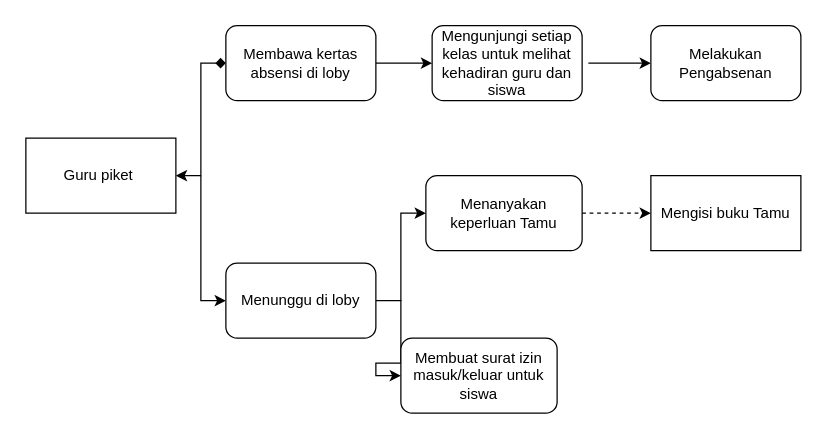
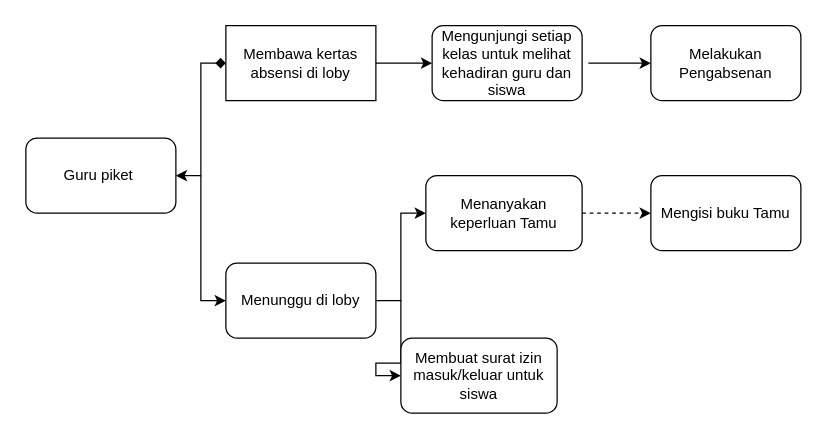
node "Membawa kertas absensi di loby": shape rounded rectangle -> rectangle
node "Guru piket": shape rectangle -> rounded rectangle
node "Mengisi buku Tamu": shape rectangle -> rounded rectangle
